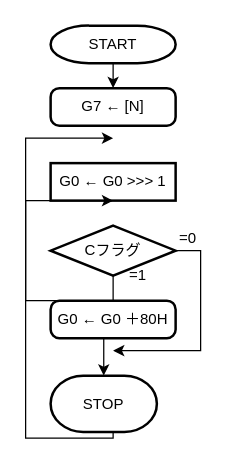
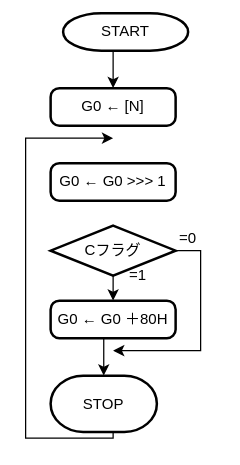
node "START": moved (113, 44) -> (126, 32)
node "G7 ← [N]": label "G7 ← [N]" -> "G0 ← [N]"
node "G0 ← G0 >>> 1": shape rectangle -> rounded rectangle
edge "Cフラグ" -> "G0 ← G0 >>> 1": now "Cフラグ" -> "G0 ← G0 ＋80H"
